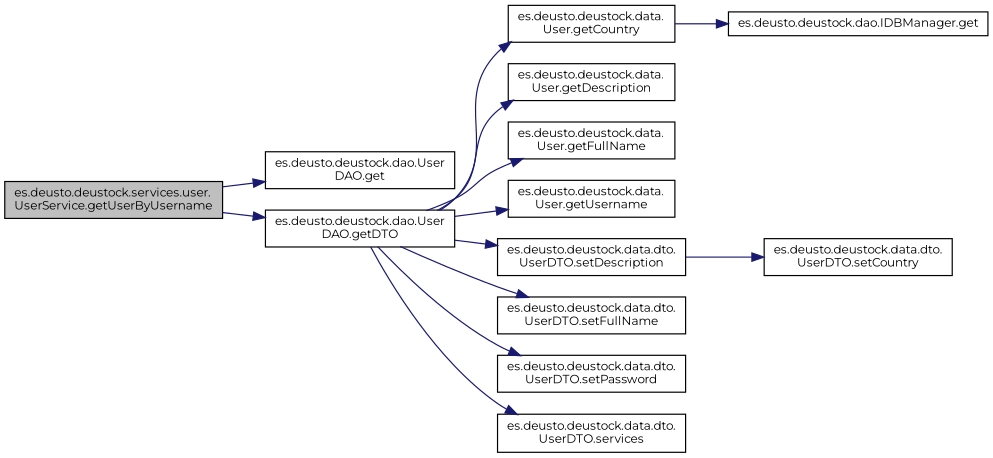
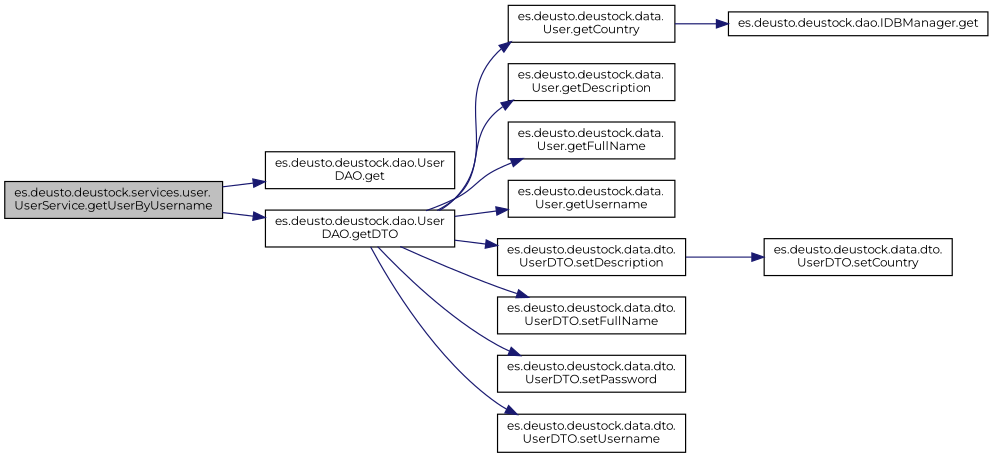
node "es.deusto.deustock.data.dto. UserDTO.services": label "es.deusto.deustock.data.dto. UserDTO.services" -> "es.deusto.deustock.data.dto. UserDTO.setUsername"
